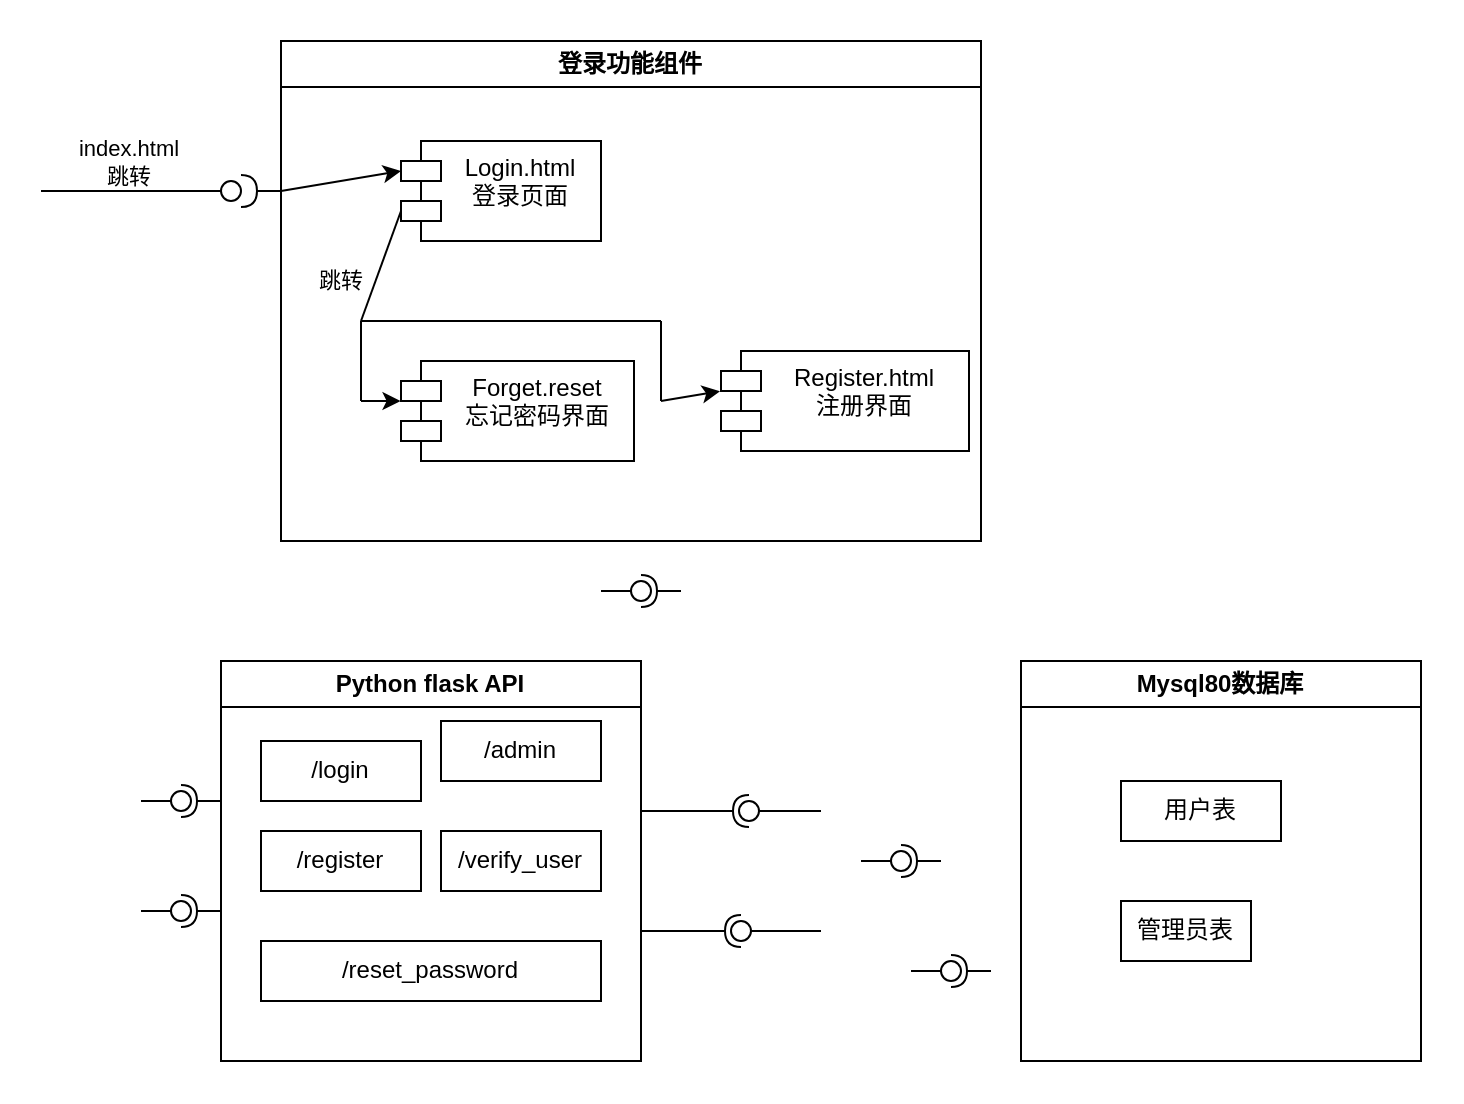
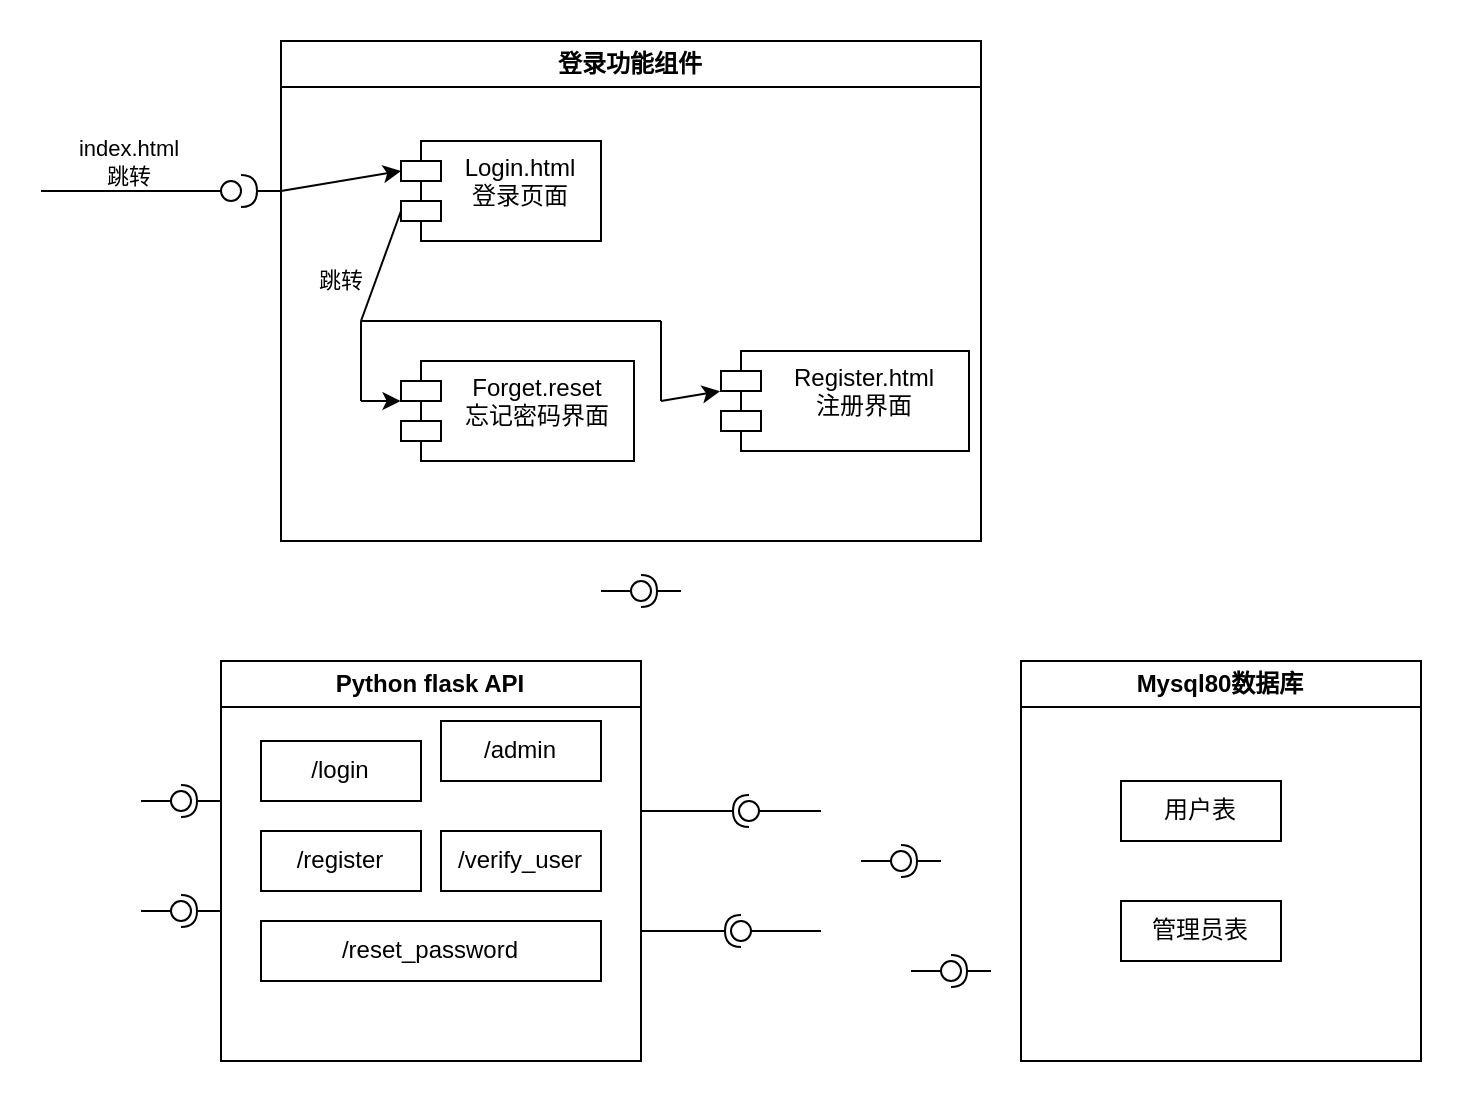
node "管理员表": size 130x60 -> 160x60
node "/reset_password": moved (431, 971) -> (431, 951)
